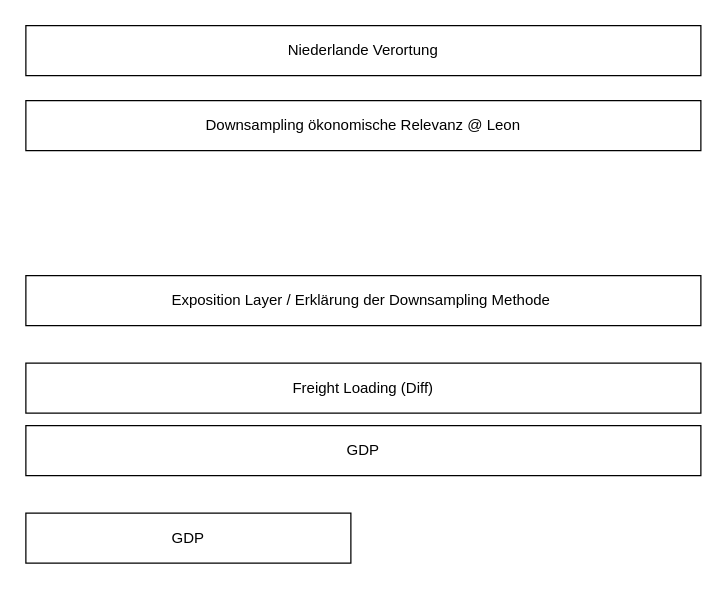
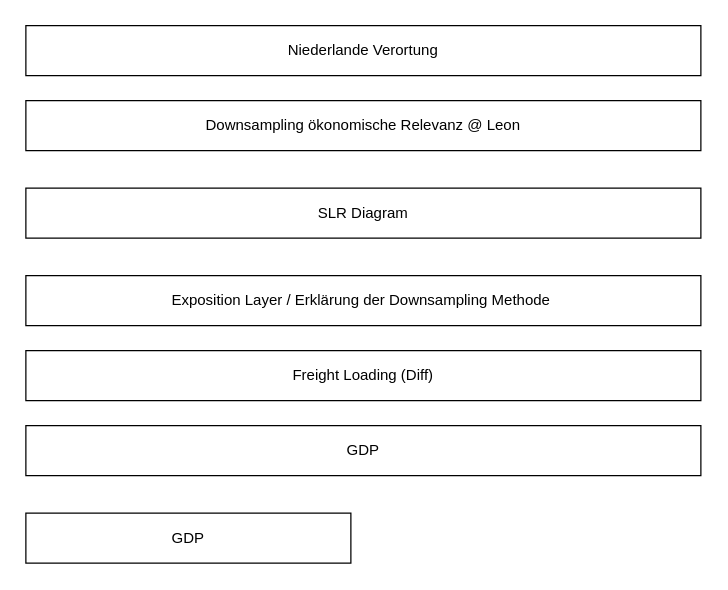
node "SLR Diagram": added
node "Freight Loading (Diff)": moved (363, 388) -> (363, 376)
